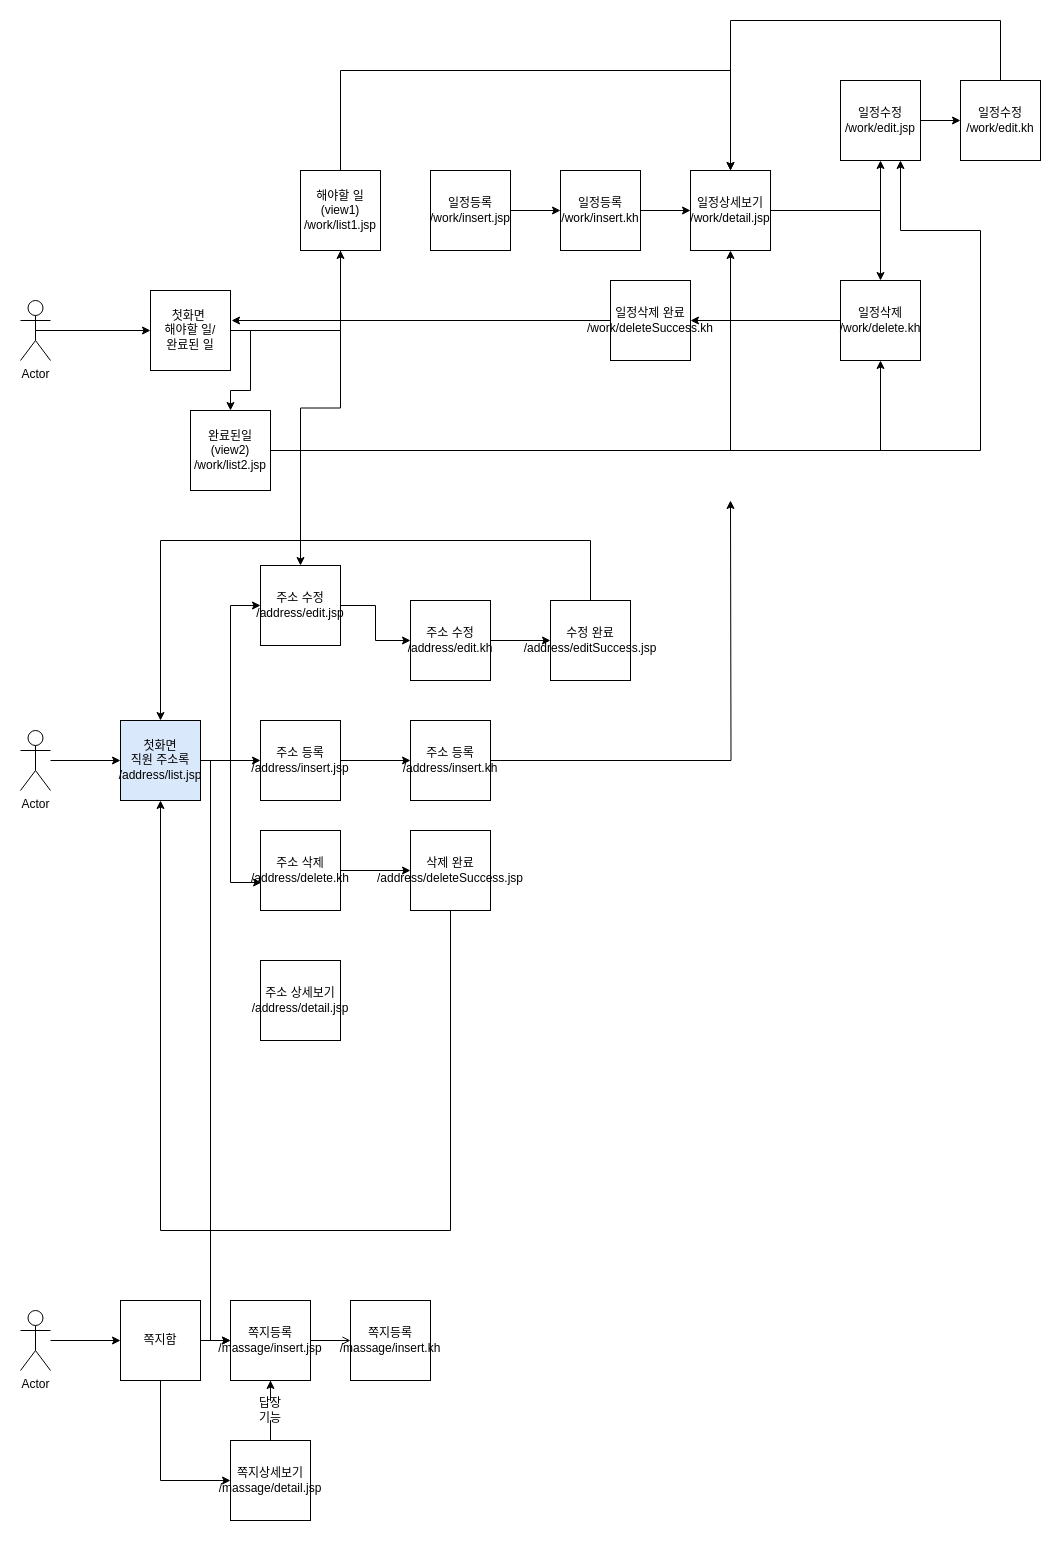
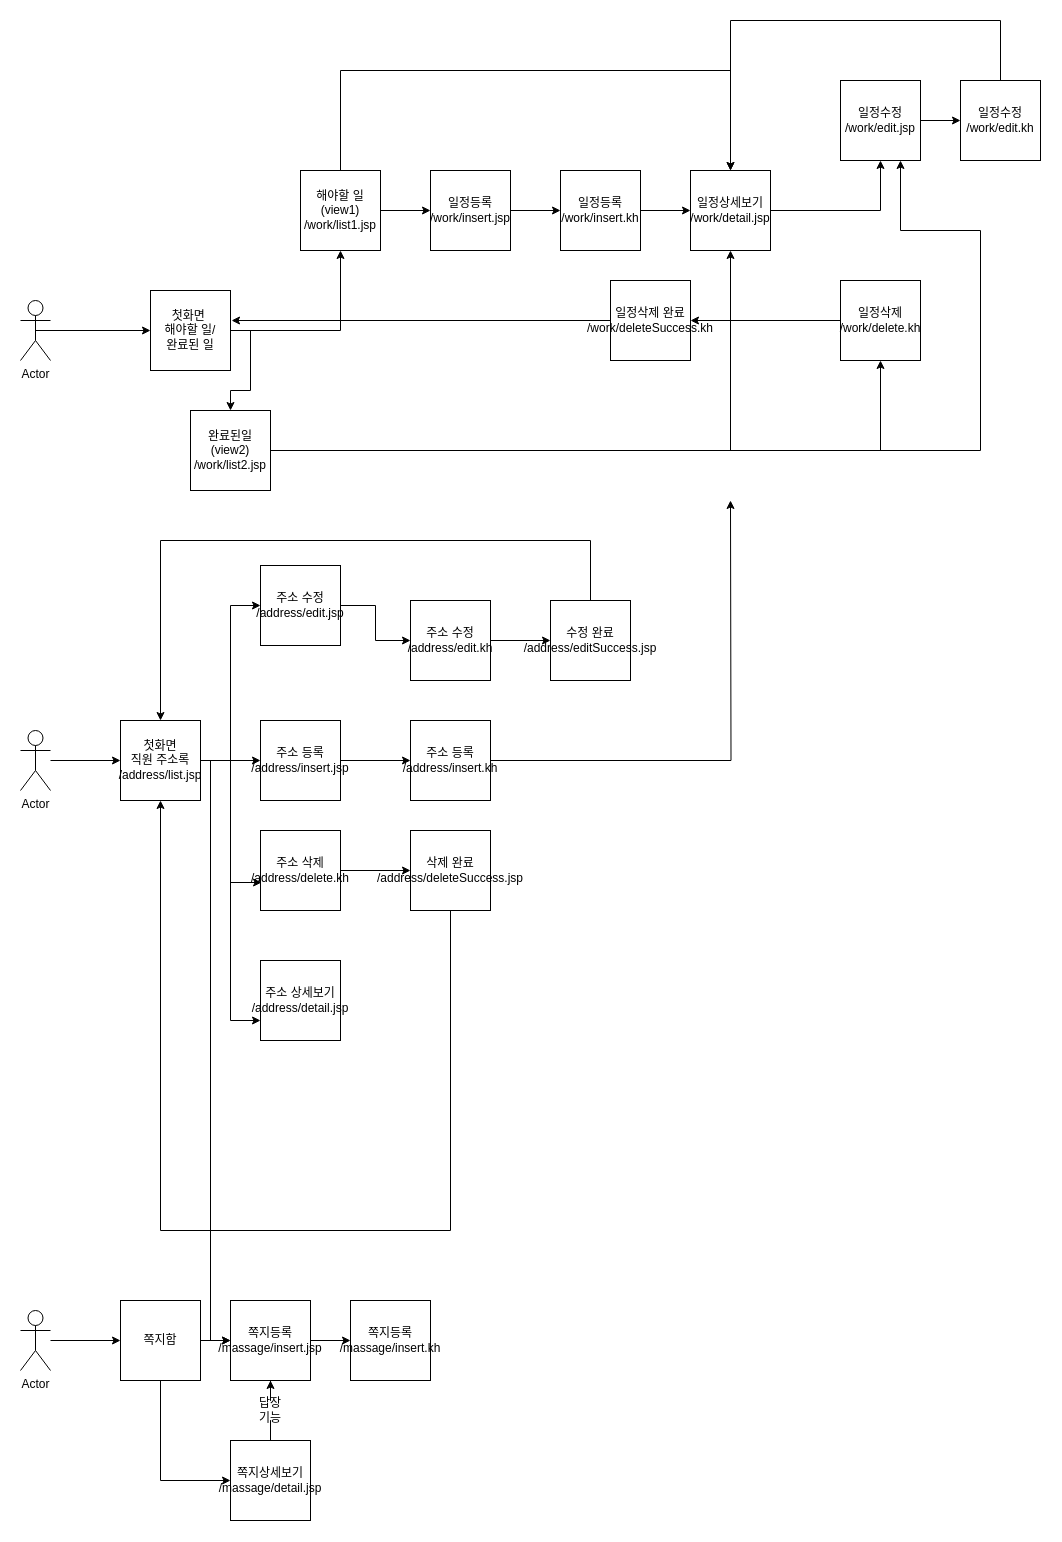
edge "일정상세보기 /work/detail.jsp" -> "일정삭제 /work/delete.kh": removed
edge "해야할 일(view1) /work/list1.jsp" -> "주소 수정 /address/edit.jsp": now "해야할 일(view1) /work/list1.jsp" -> "일정등록 /work/insert.jsp"
node "첫화면 직원 주소록 /address/list.jsp": fillcolor #dae8fc -> #ffffff
edge "첫화면 직원 주소록 /address/list.jsp" -> "주소 상세보기 /address/detail.jsp": added
edge "쪽지등록 /massage/insert.jsp" -> "쪽지등록 /massage/insert.kh": arrowhead open -> classic
